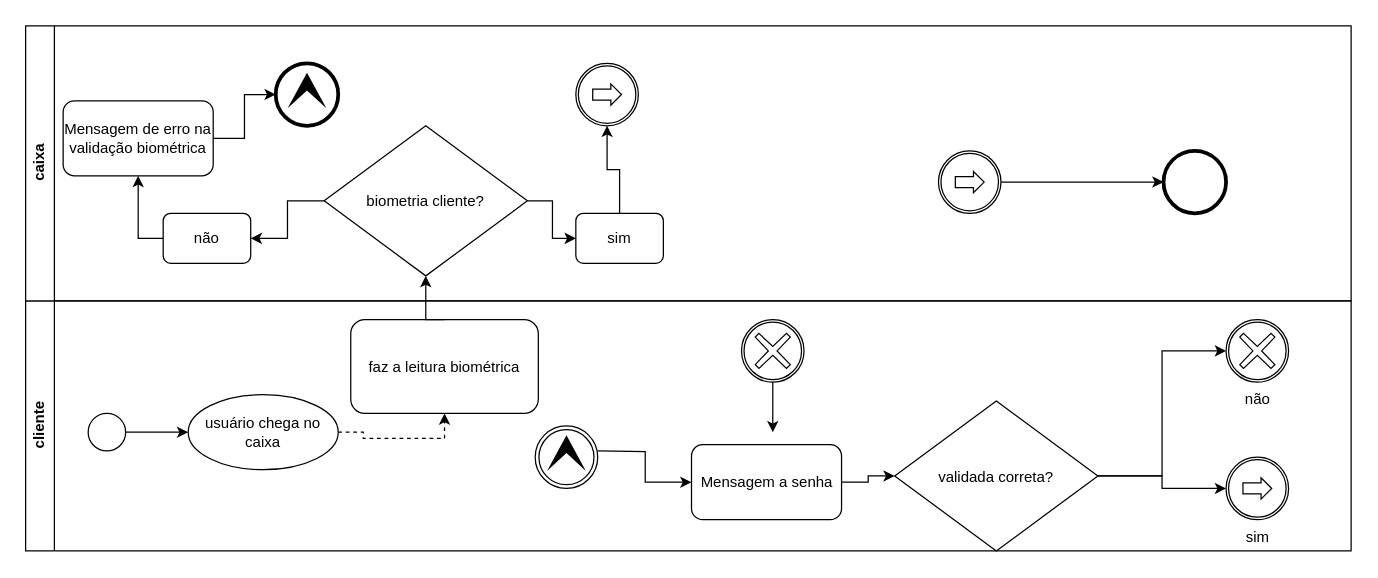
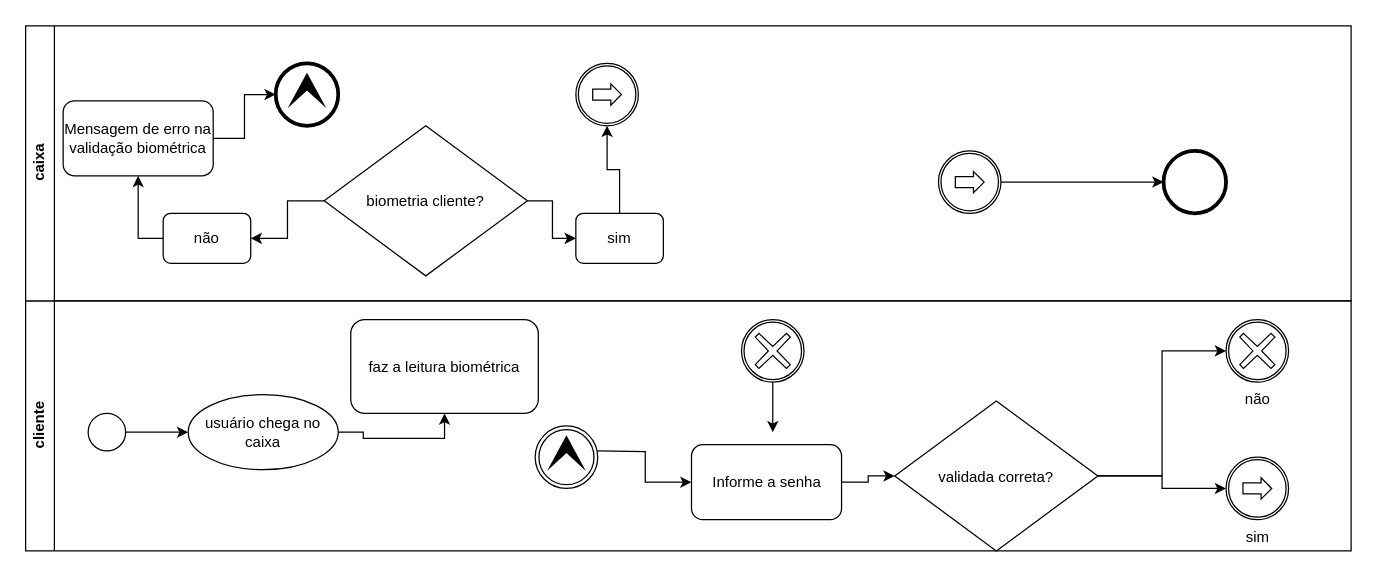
edge "faz a leitura biométrica" -> "biometria cliente?": removed
edge "usuário chega no caixa" -> "faz a leitura biométrica": style dashed -> solid
node "Mensagem a senha": label "Mensagem a senha" -> "Informe a senha"
